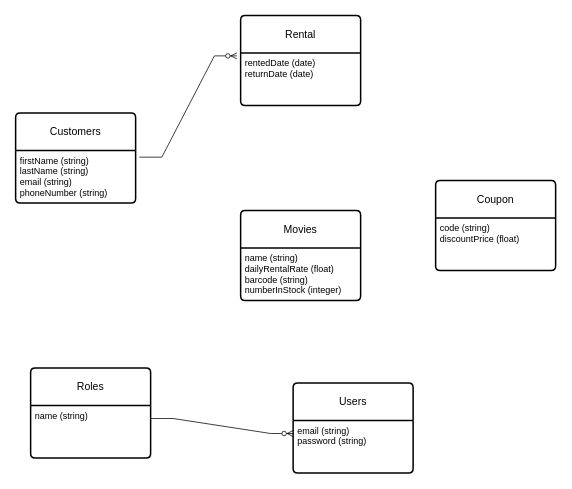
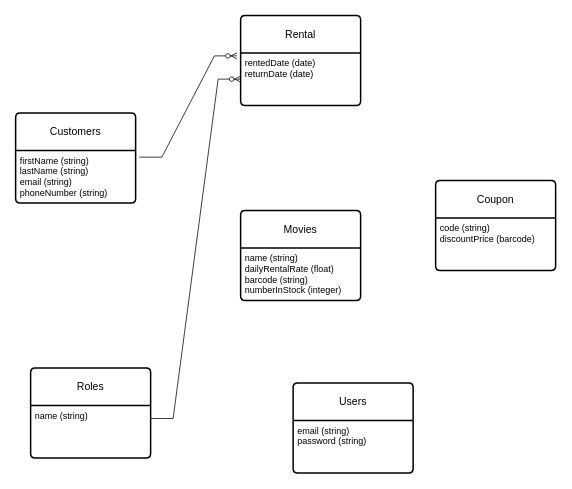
node "code (string) discountPrice (float)": label "code (string) discountPrice (float)" -> "code (string) discountPrice (barcode)"
edge "name (string)" -> "email (string) password (string)": now "name (string)" -> "rentedDate (date) returnDate (date)"
